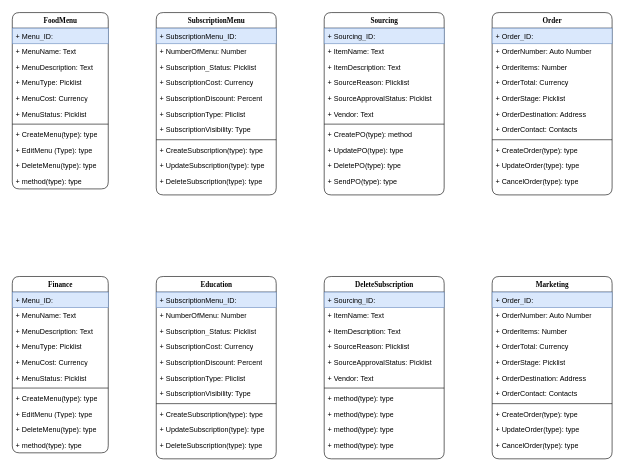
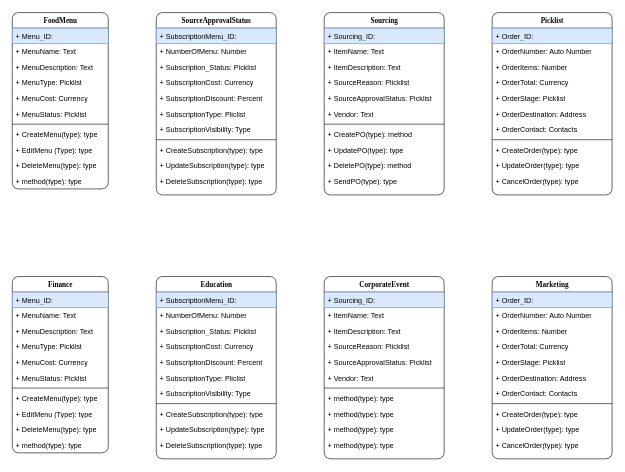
node "SubscriptionMenu": label "SubscriptionMenu" -> "SourceApprovalStatus"
node "Order": label "Order" -> "Picklist"
node "+ DeletePO(type): type": label "+ DeletePO(type): type" -> "+ DeletePO(type): method"
node "DeleteSubscription": label "DeleteSubscription" -> "CorporateEvent"
